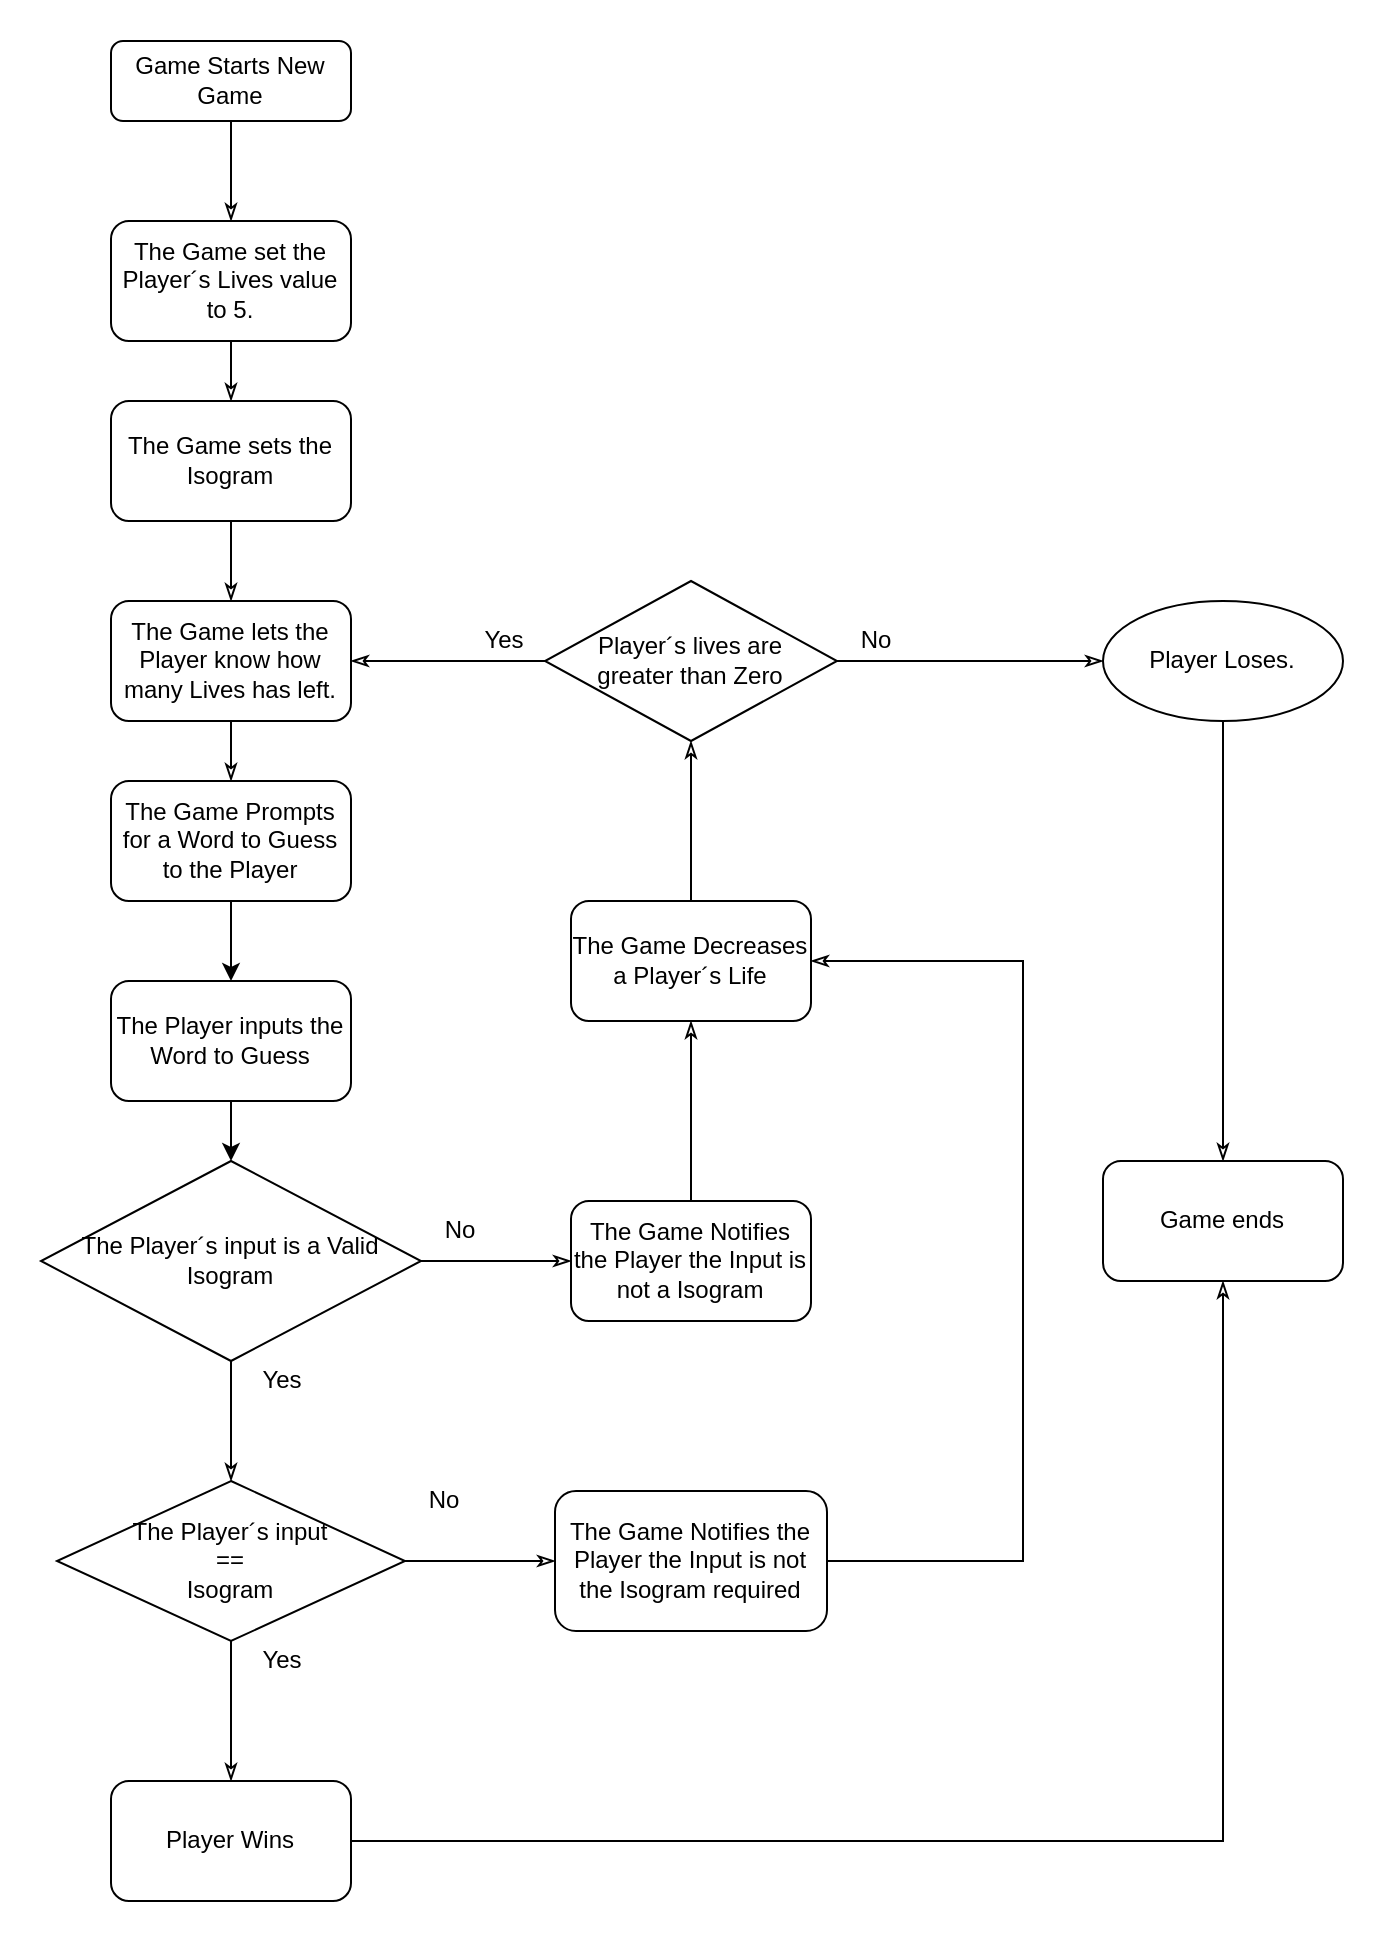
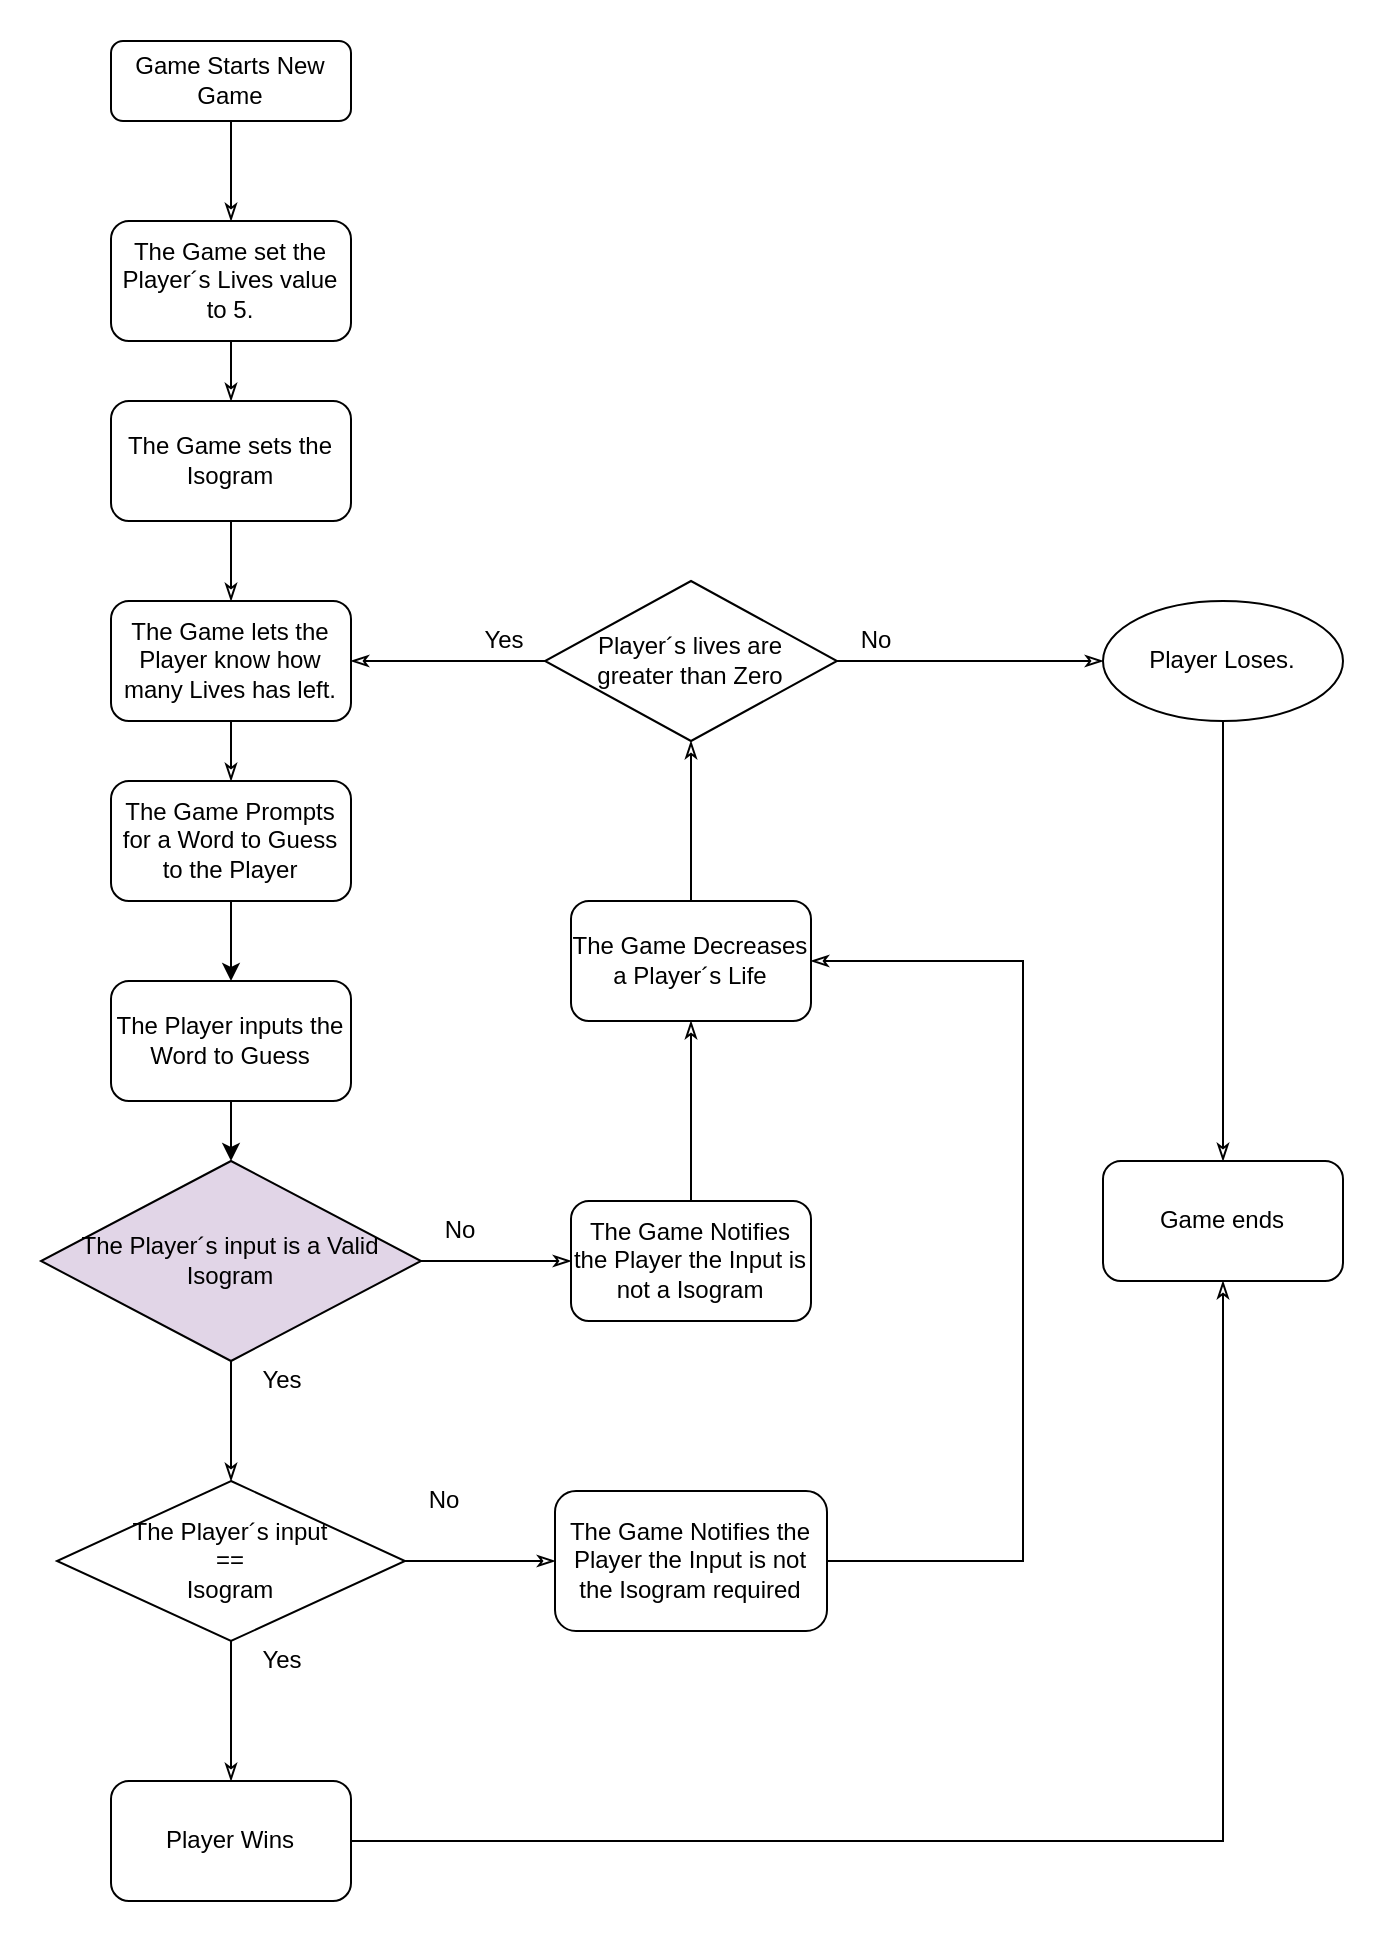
node "The Player´s input is a Valid Isogram": fillcolor #ffffff -> #e1d5e7
